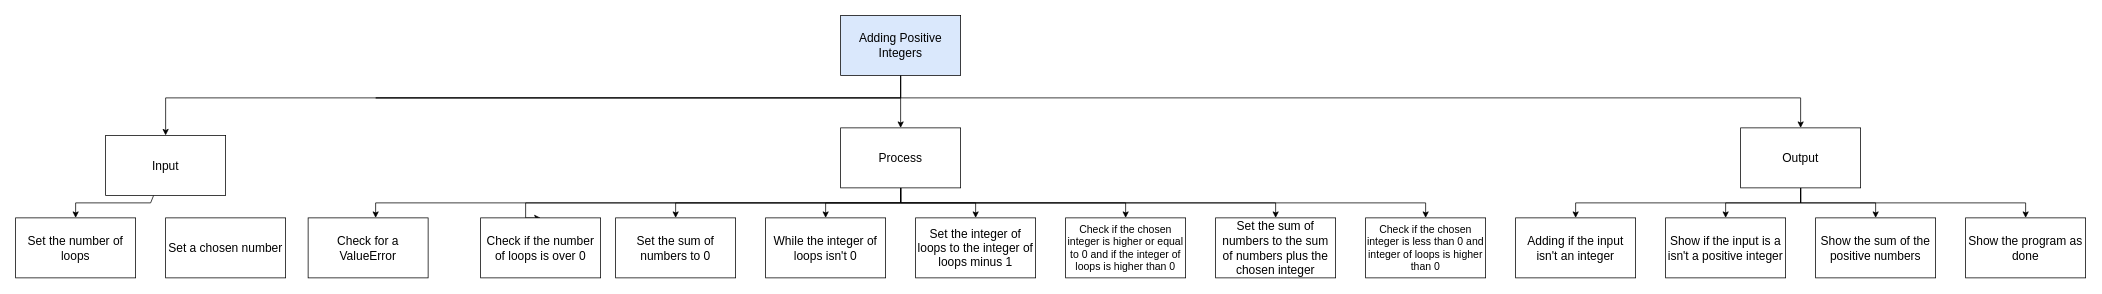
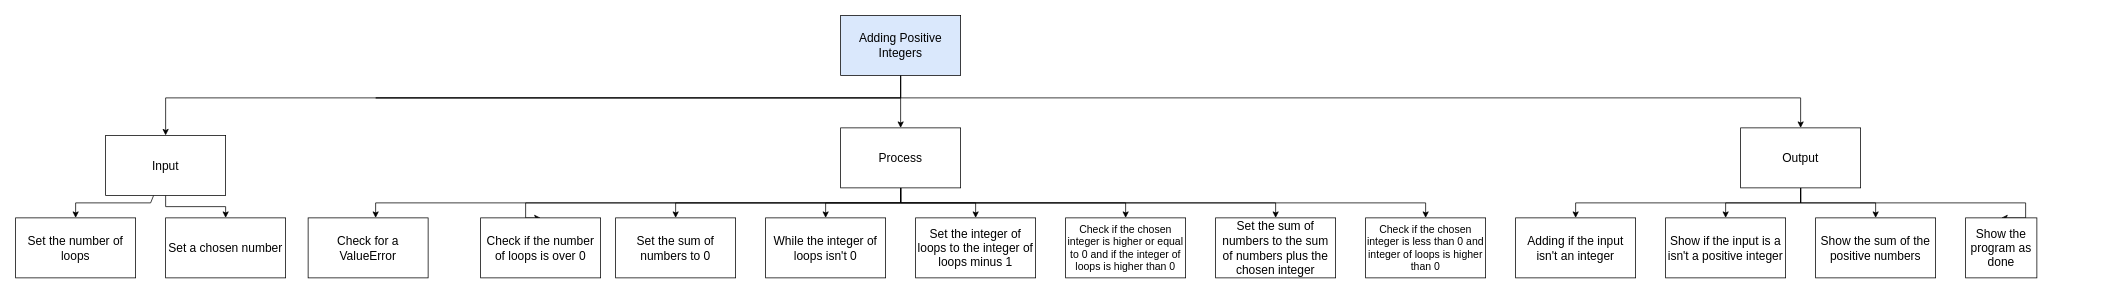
edge "Input" -> "Set a chosen number": added
node "Show the program as done": size 120x60 -> 71x60
